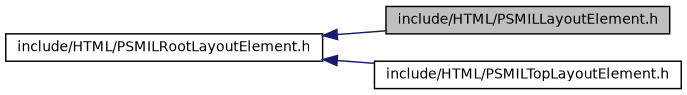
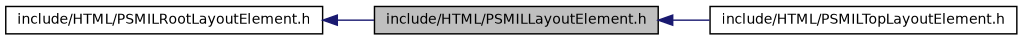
edge "include/HTML/PSMILTopLayoutElement.h" -> "include/HTML/PSMILRootLayoutElement.h": now "include/HTML/PSMILTopLayoutElement.h" -> "include/HTML/PSMILLayoutElement.h"
